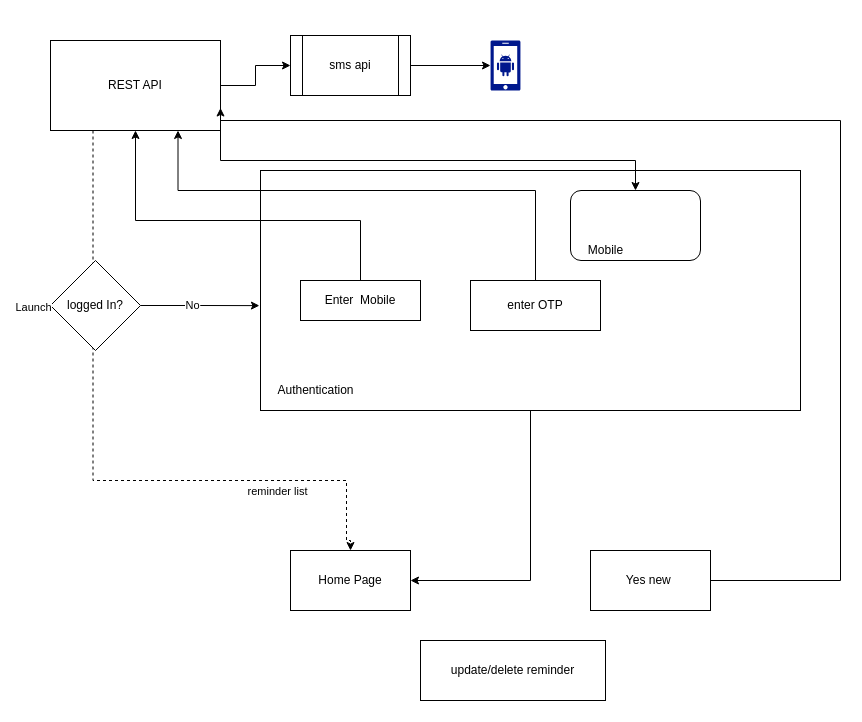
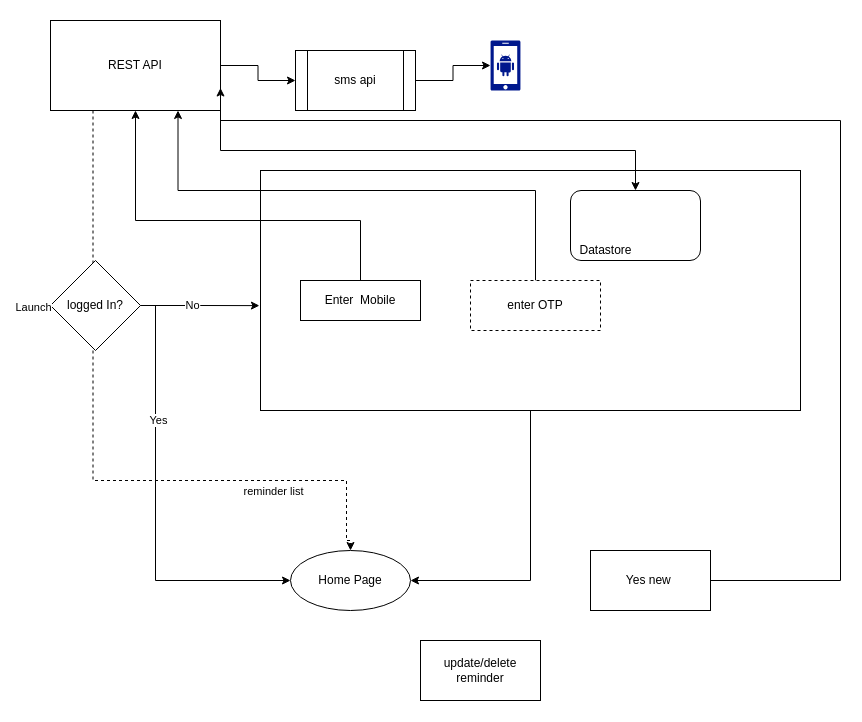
node "sms api": moved (351, 66) -> (356, 81)
node "REST API": moved (136, 86) -> (136, 66)
node "Mobile": label "Mobile" -> "Datastore"
node "enter OTP": style solid -> dashed
node "Authentication": removed
edge "logged In?" -> "Home Page": added, label "Yes"
node "Home Page": shape rectangle -> ellipse
node "update/delete reminder": size 185x60 -> 120x60
